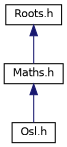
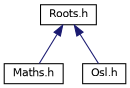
edge "Osl.h" -> "Maths.h": now "Osl.h" -> "Roots.h"
